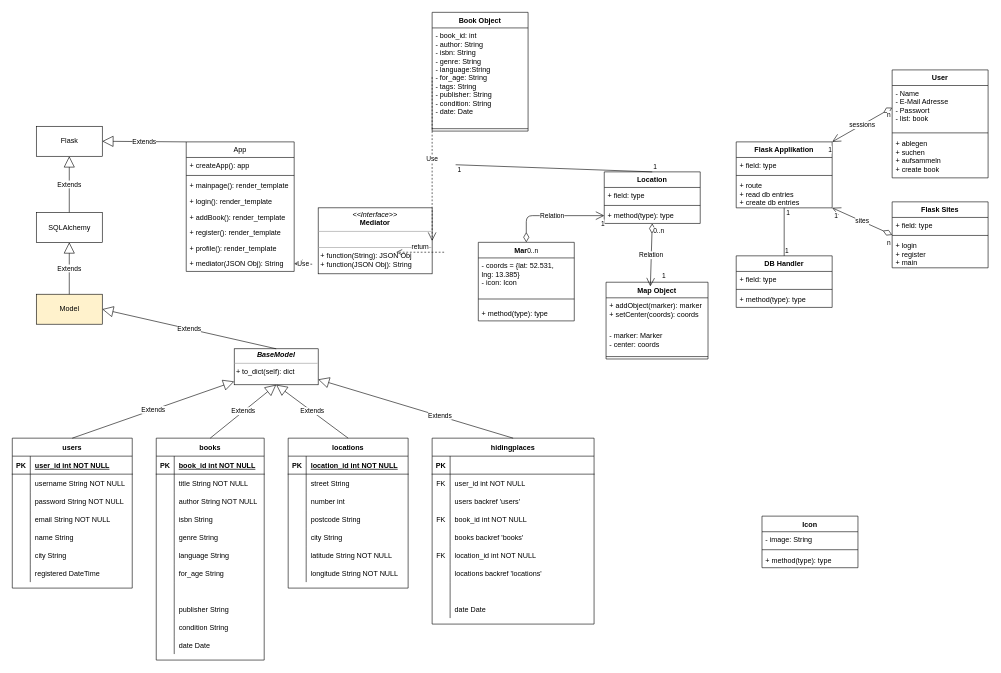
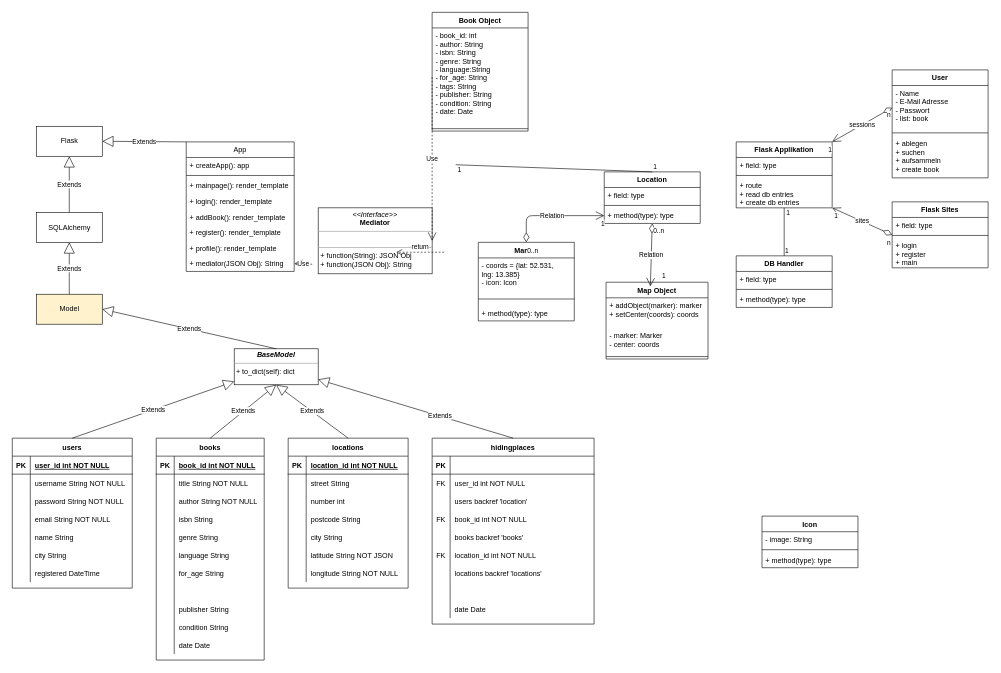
node "users backref 'users'": label "users backref 'users'" -> "users backref 'location'"
node "latitude String NOT NULL": label "latitude String NOT NULL" -> "latitude String NOT JSON"
